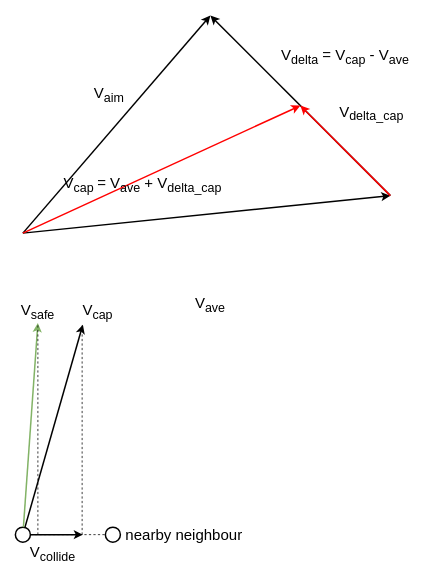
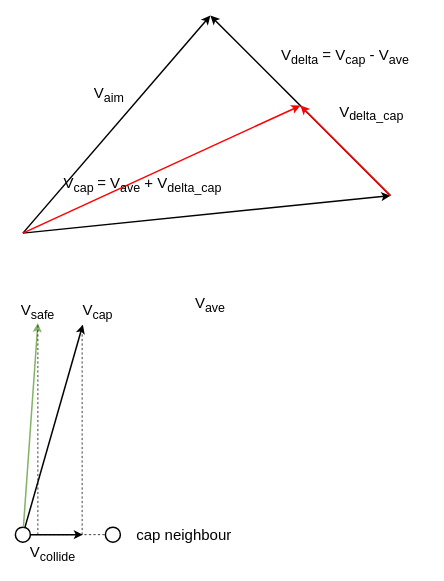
node "nearby neighbour": label "nearby neighbour" -> "cap neighbour"
